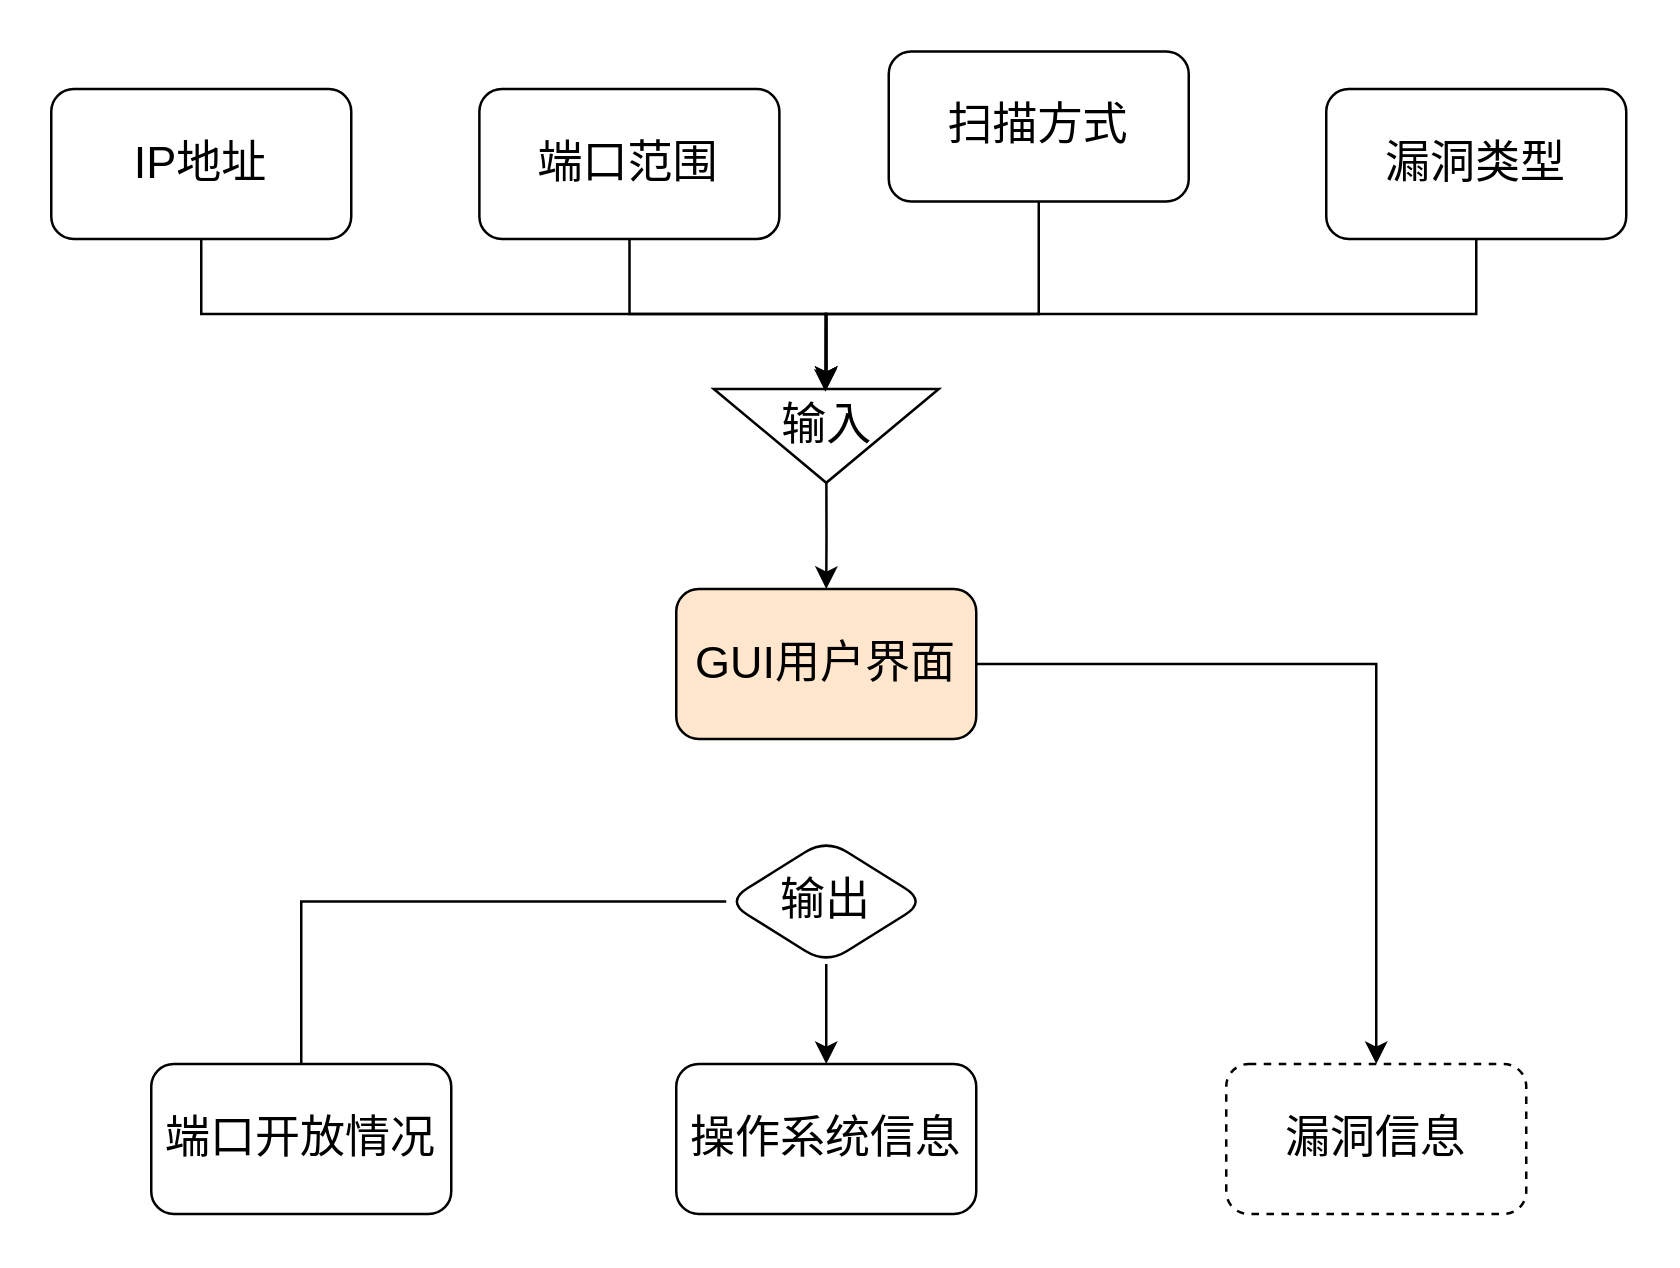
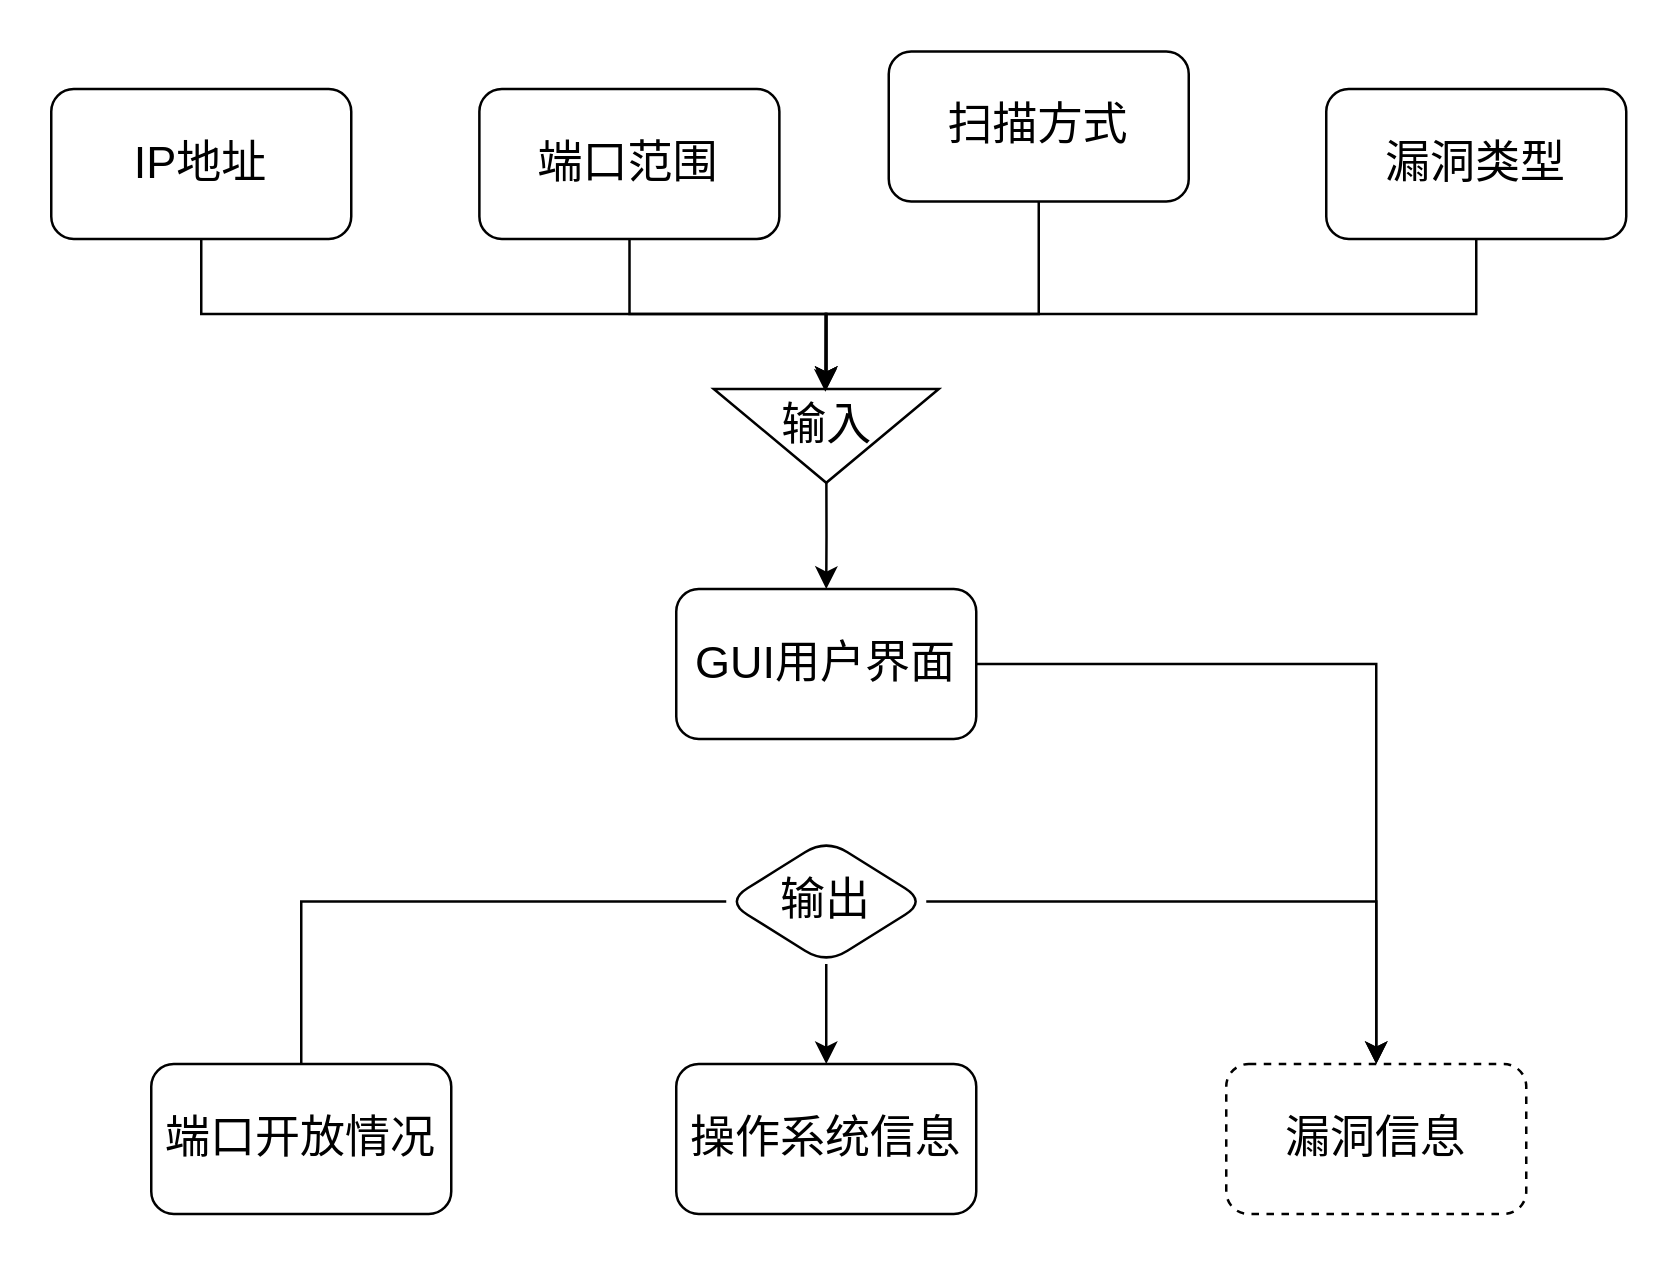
node "GUI用户界面": fillcolor #ffe6cc -> #ffffff
edge "输出" -> "漏洞信息": added
